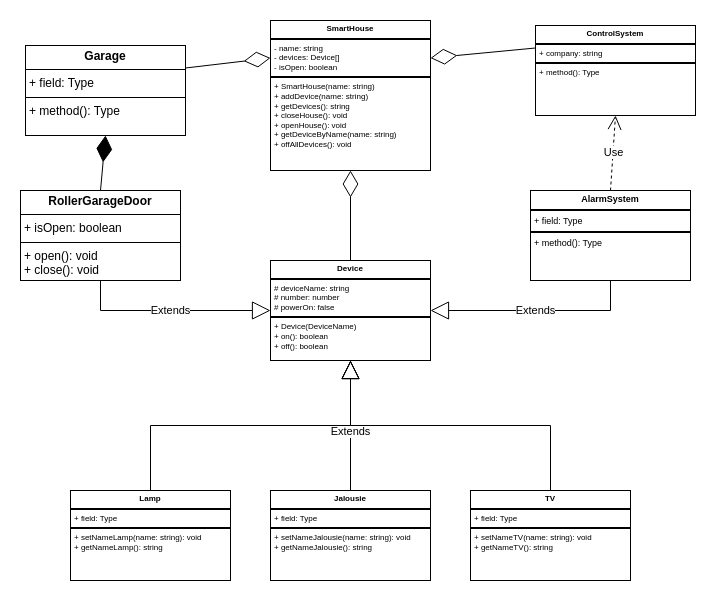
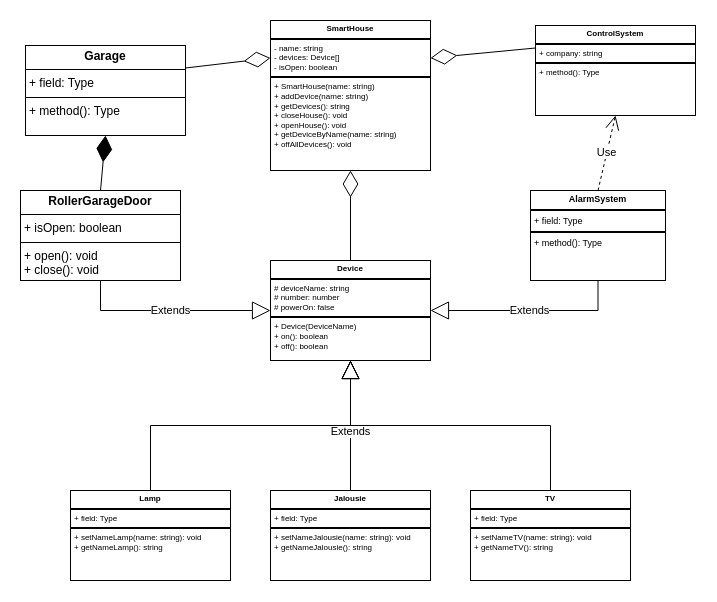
node "AlarmSystem + field: Type + method(): Type": size 160x90 -> 135x90
